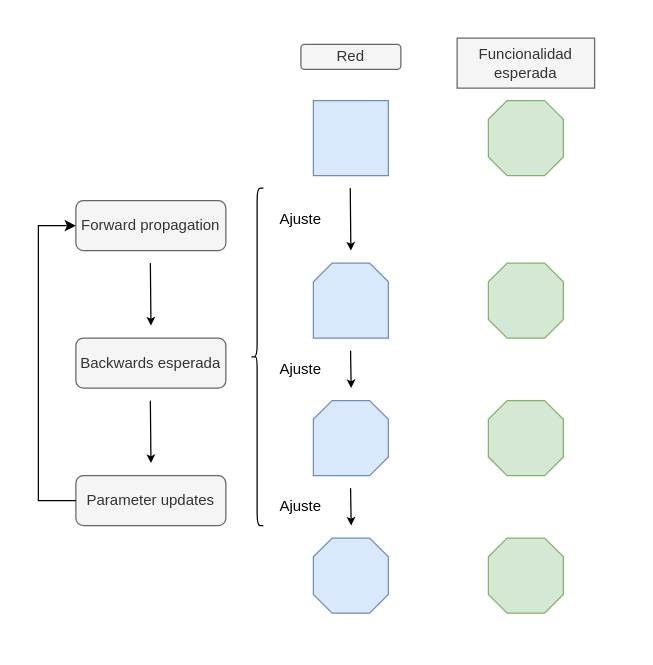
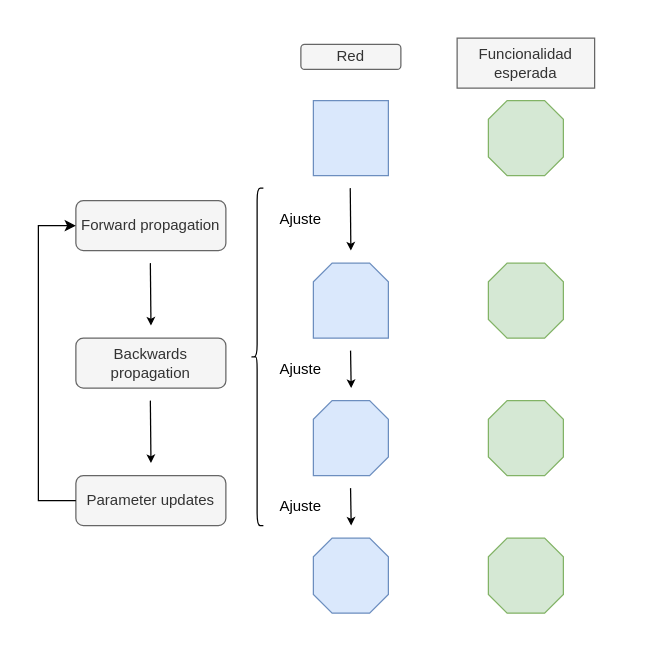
node "Backwards esperada": label "Backwards esperada" -> "Backwards propagation"
